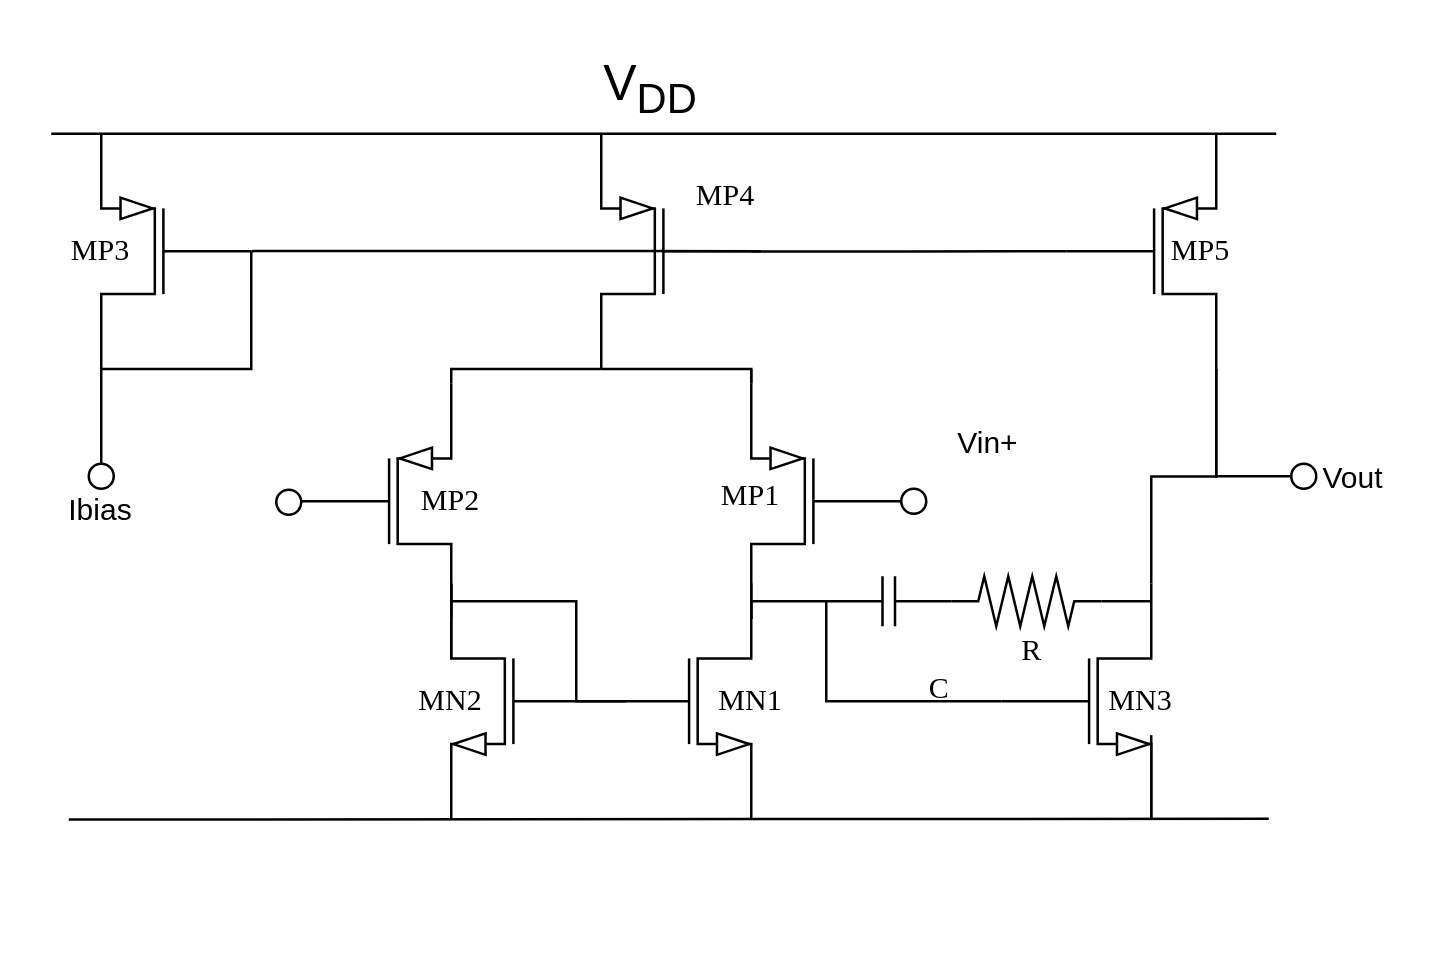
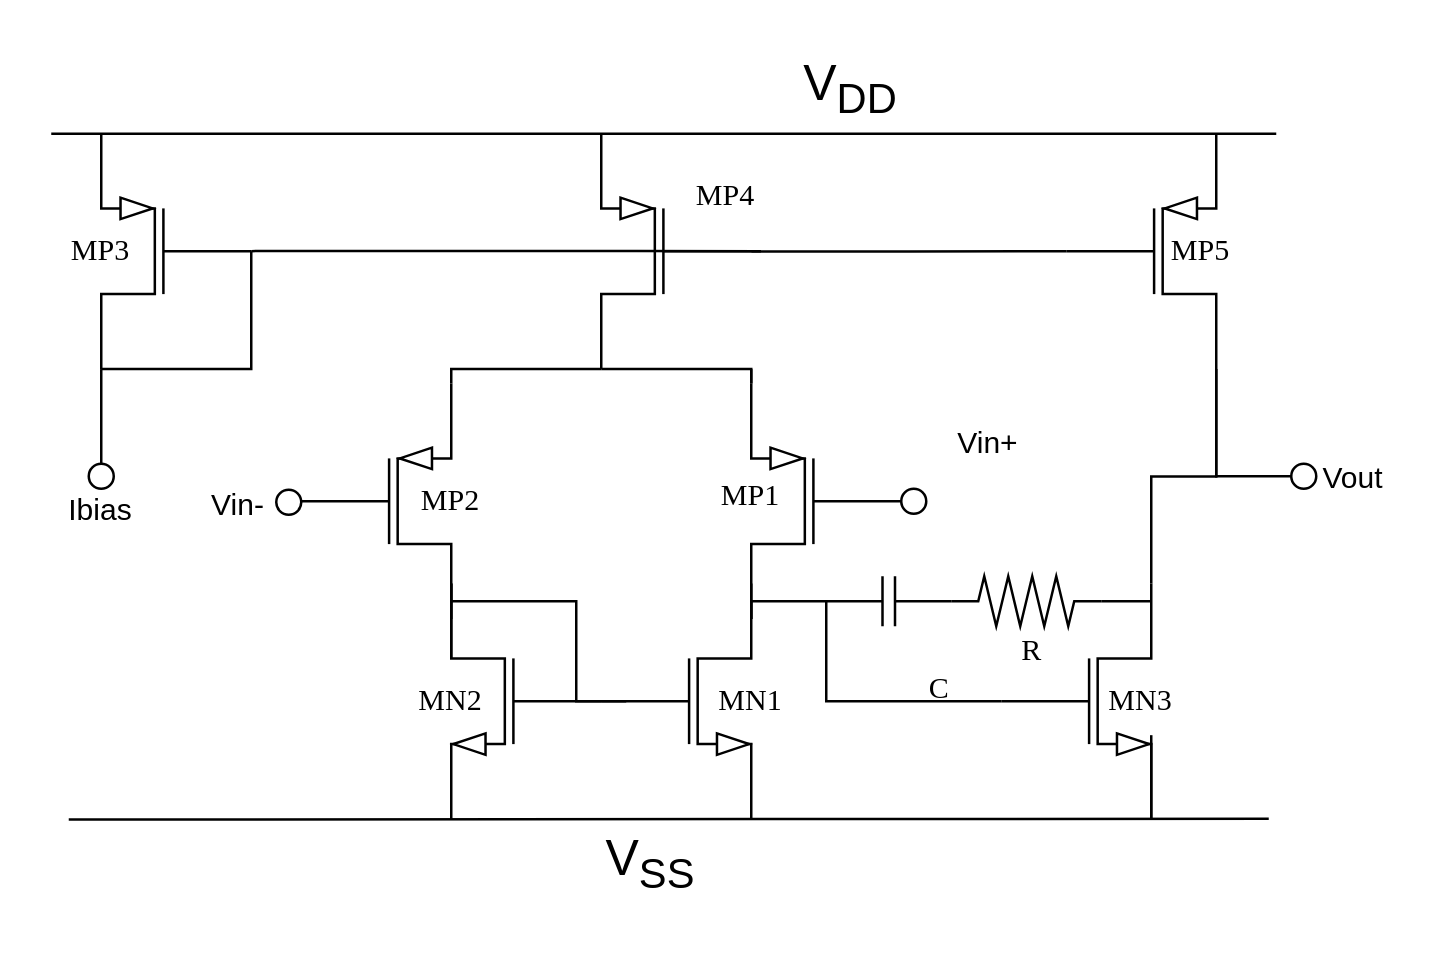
node "VDD": moved (651, 89) -> (851, 89)
node "Vin-": added
node "VSS": added
